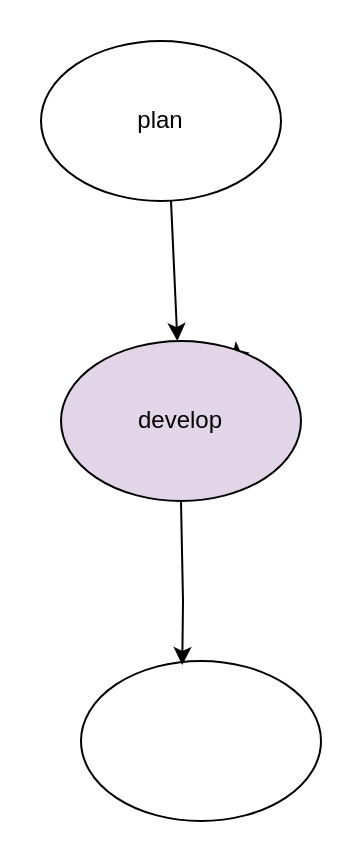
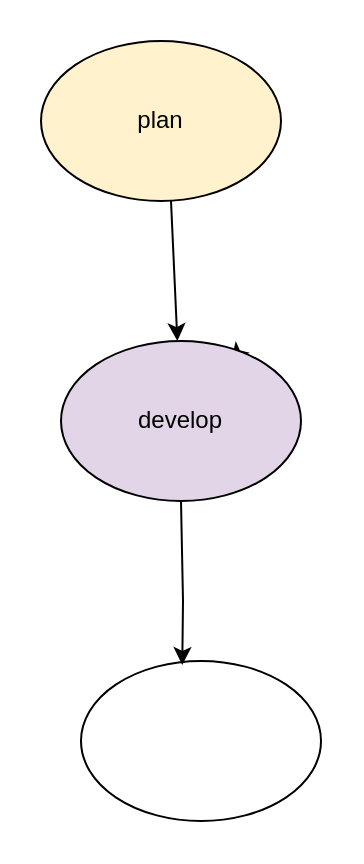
node "plan": fillcolor #ffffff -> #fff2cc
